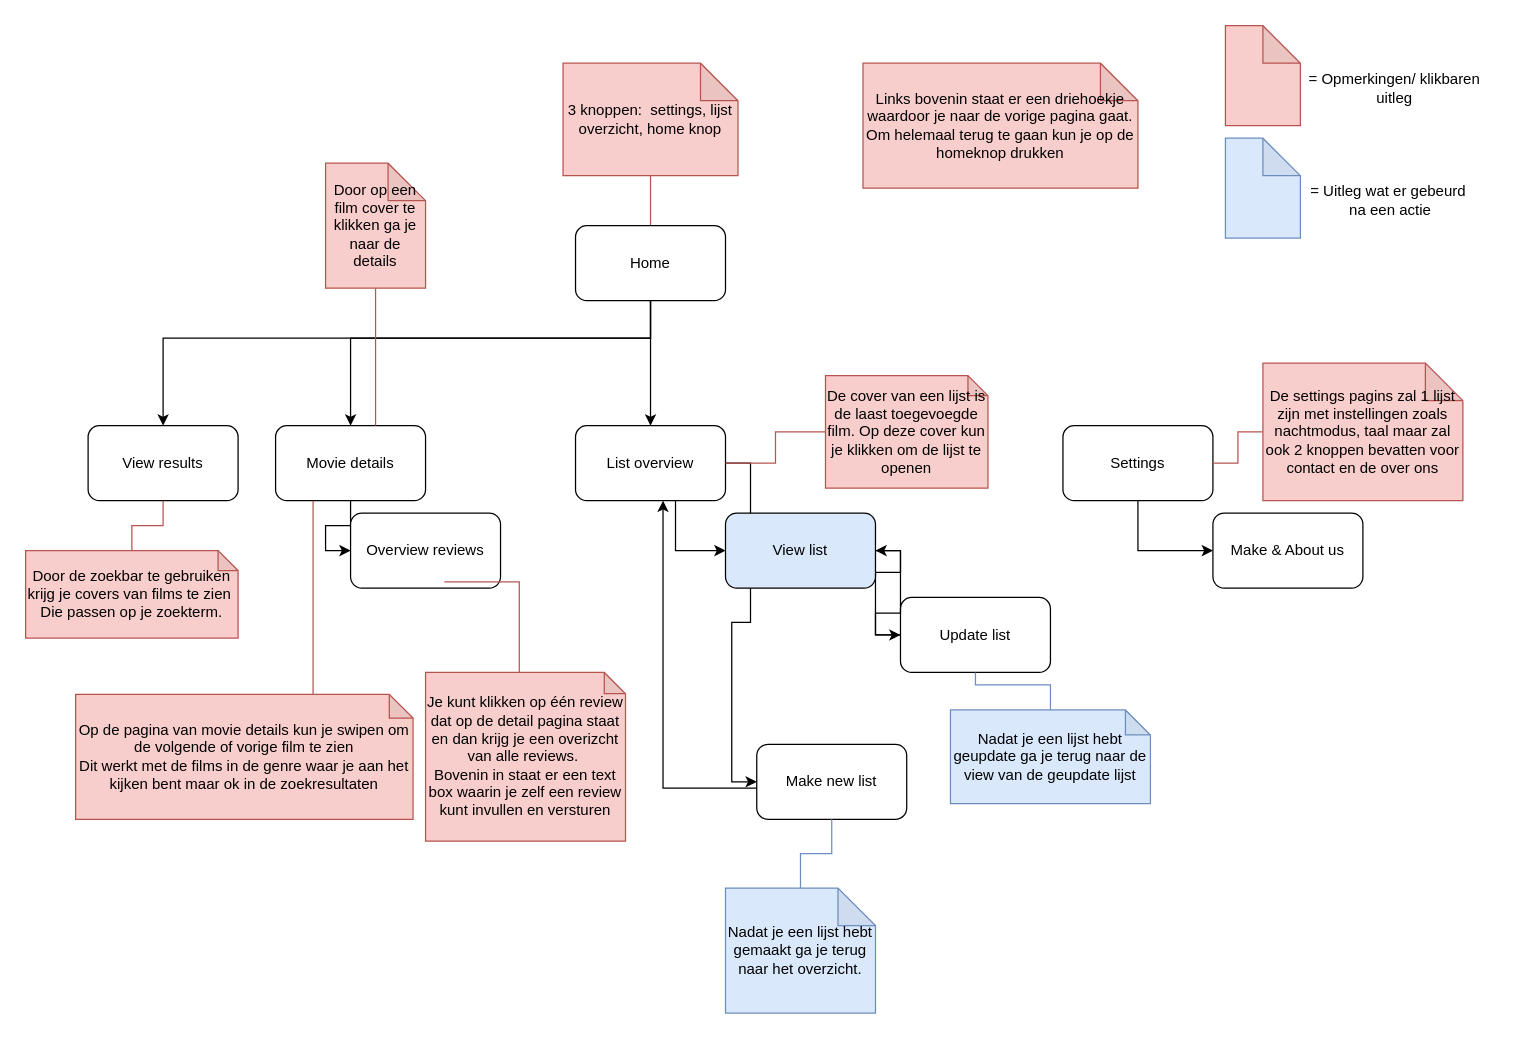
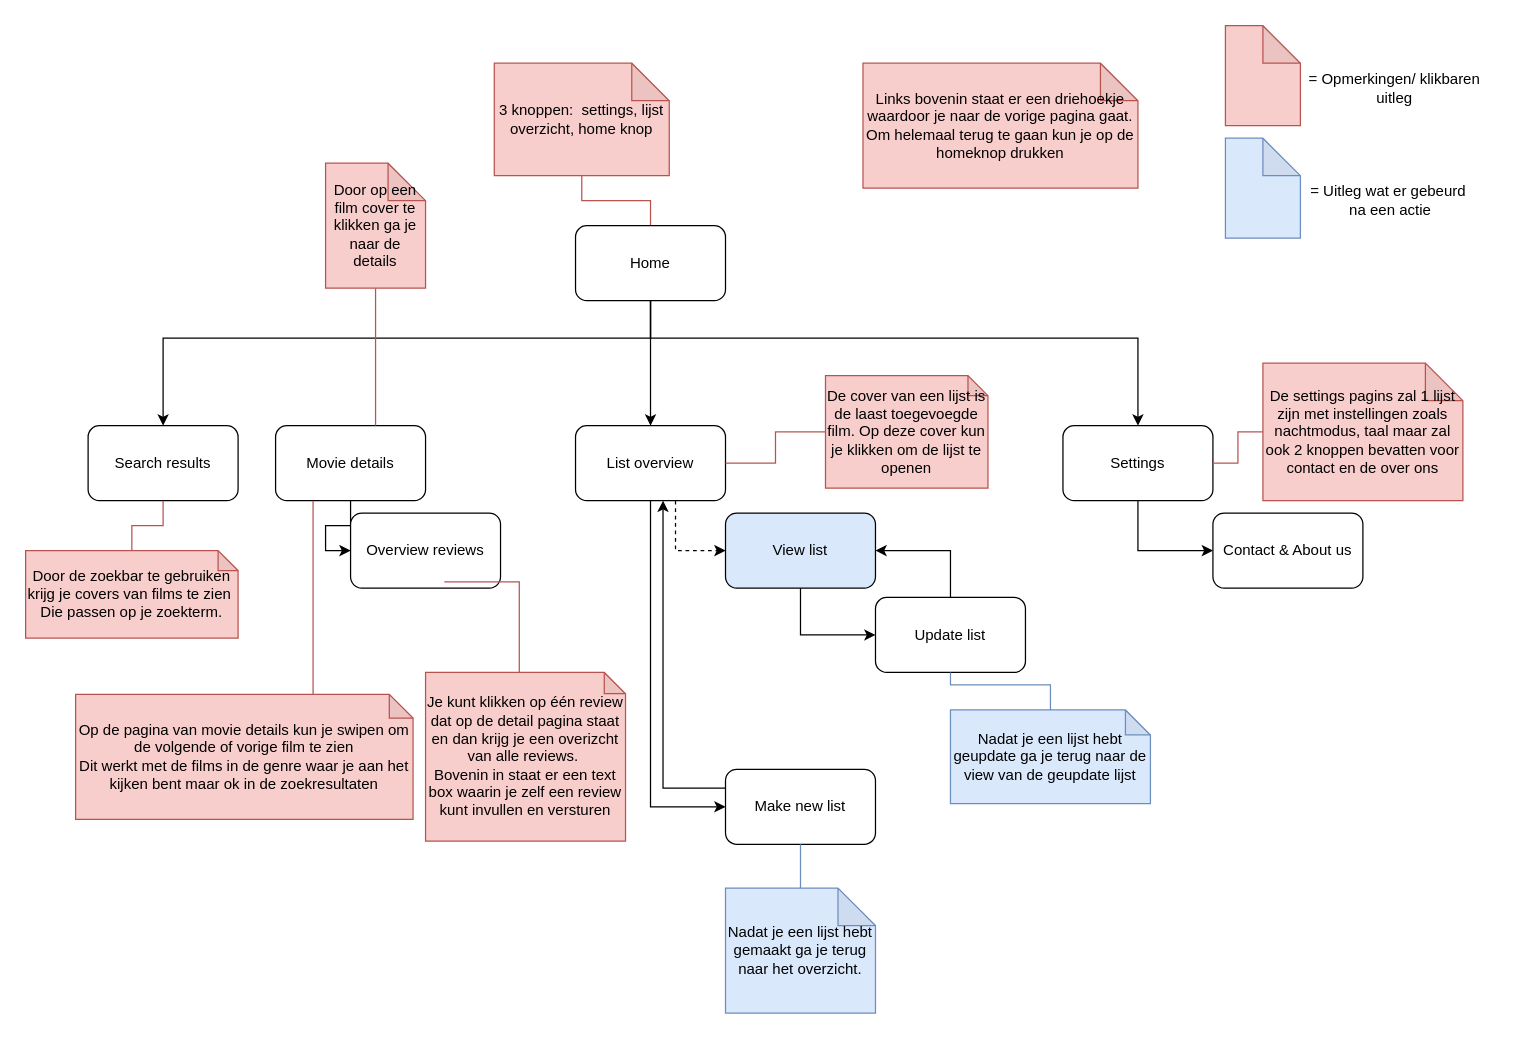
node "3 knoppen: settings, lijst overzicht, home knop": moved (651, 119) -> (582, 119)
edge "Home" -> "Settings": added
edge "Home" -> "Movie details": removed
node "View results": label "View results" -> "Search results"
edge "List overview" -> "View list": style solid -> dashed
node "Make & About us": label "Make & About us" -> "Contact & About us"
node "Update list": moved (976, 635) -> (951, 635)
node "Make new list": moved (832, 782) -> (801, 807)
